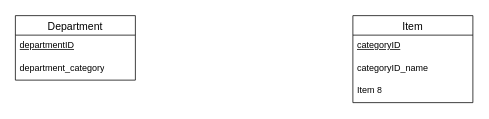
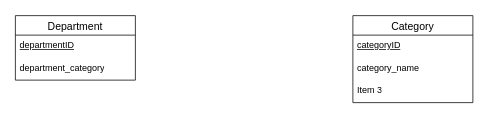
node "Item": label "Item" -> "Category"
node "categoryID_name": label "categoryID_name" -> "category_name"
node "Item 8": label "Item 8" -> "Item 3"
